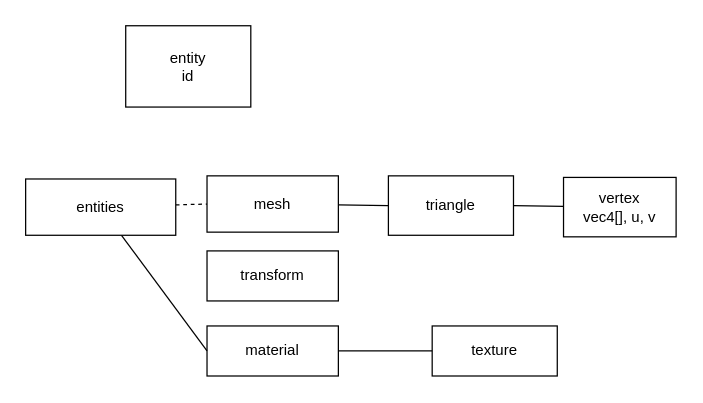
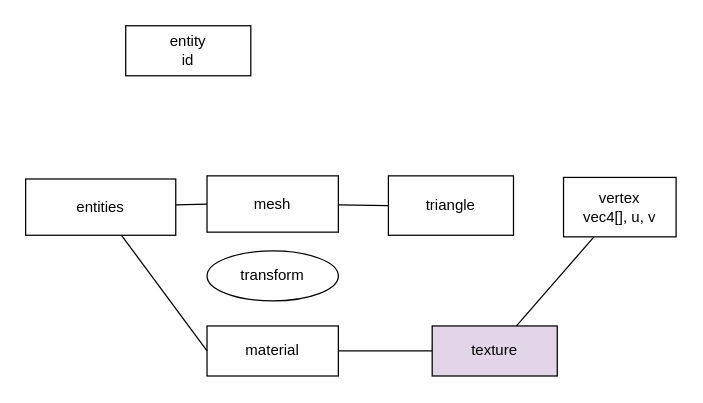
node "entity id": size 125x81 -> 125x50
edge "mesh" -- "entities": style dashed -> solid
edge "triangle" -- "vertex vec4[], u, v": now "texture" -- "vertex vec4[], u, v"
node "transform": shape rectangle -> ellipse
node "texture": fillcolor #ffffff -> #e1d5e7
